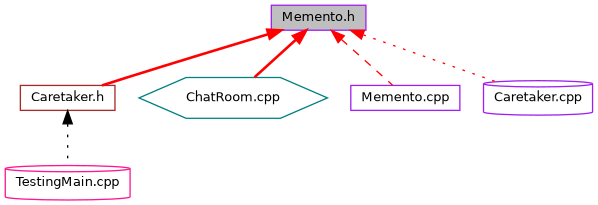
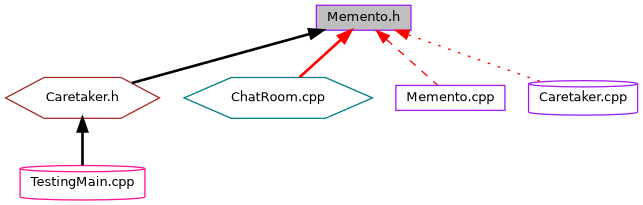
edge "Caretaker.h" -> "Memento.h": color red -> black
node "Caretaker.h": shape box -> hexagon
edge "TestingMain.cpp" -> "Caretaker.h": style dotted -> bold
